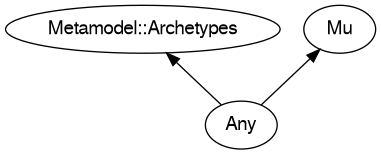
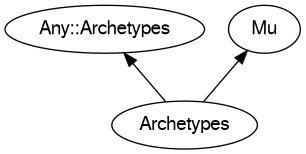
node "Metamodel::Archetypes": label "Metamodel::Archetypes" -> "Any::Archetypes"
node "Any": label "Any" -> "Archetypes"
